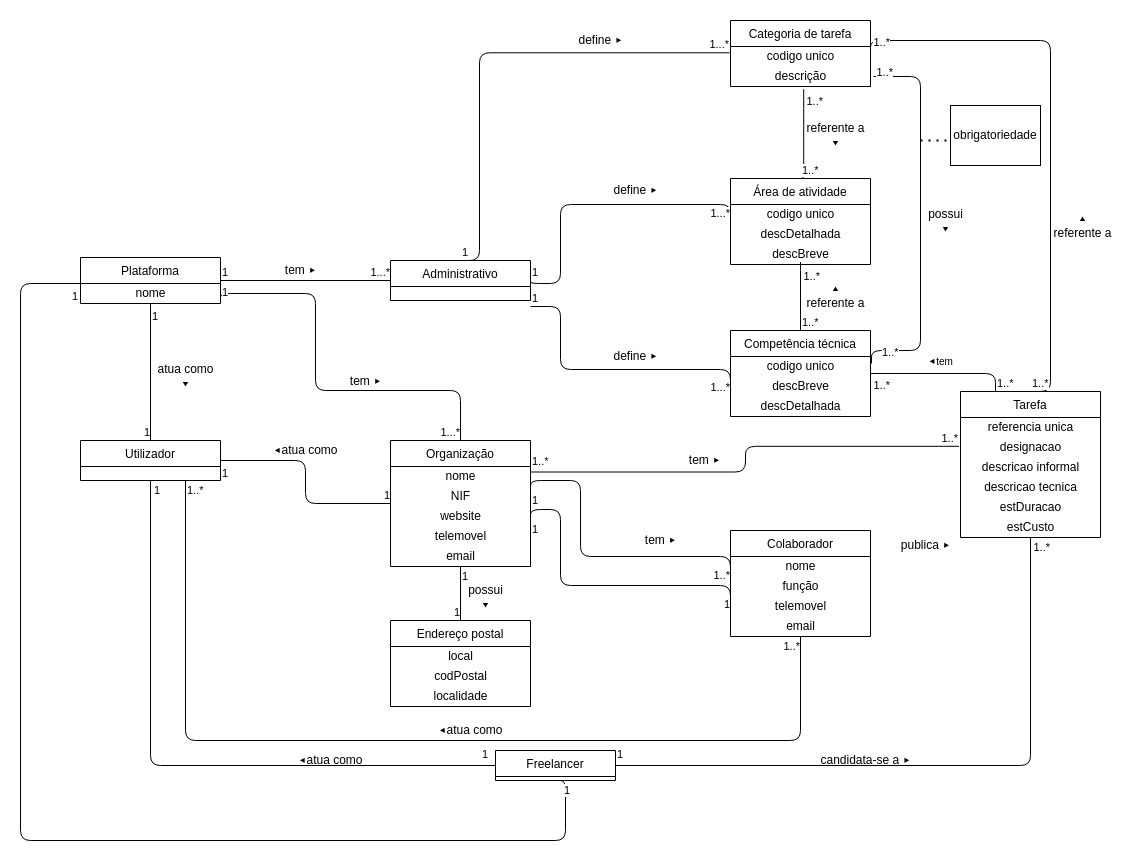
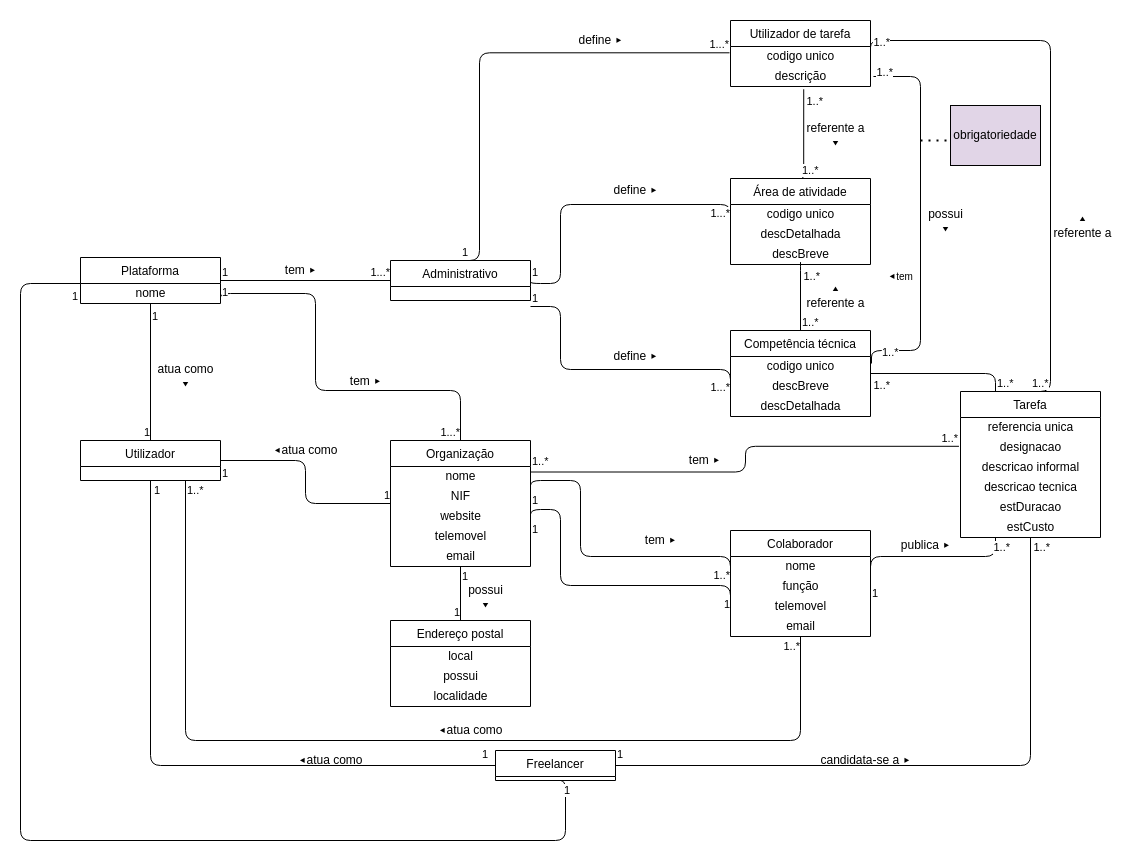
node "Categoria de tarefa": label "Categoria de tarefa" -> "Utilizador de tarefa"
node "obrigatoriedade": fillcolor #ffffff -> #e1d5e7
node "⯇tem": moved (941, 362) -> (901, 277)
edge "Tarefa" -- "Colaborador": added, labels "1..*", "1"
node "codPostal": label "codPostal" -> "possui"
